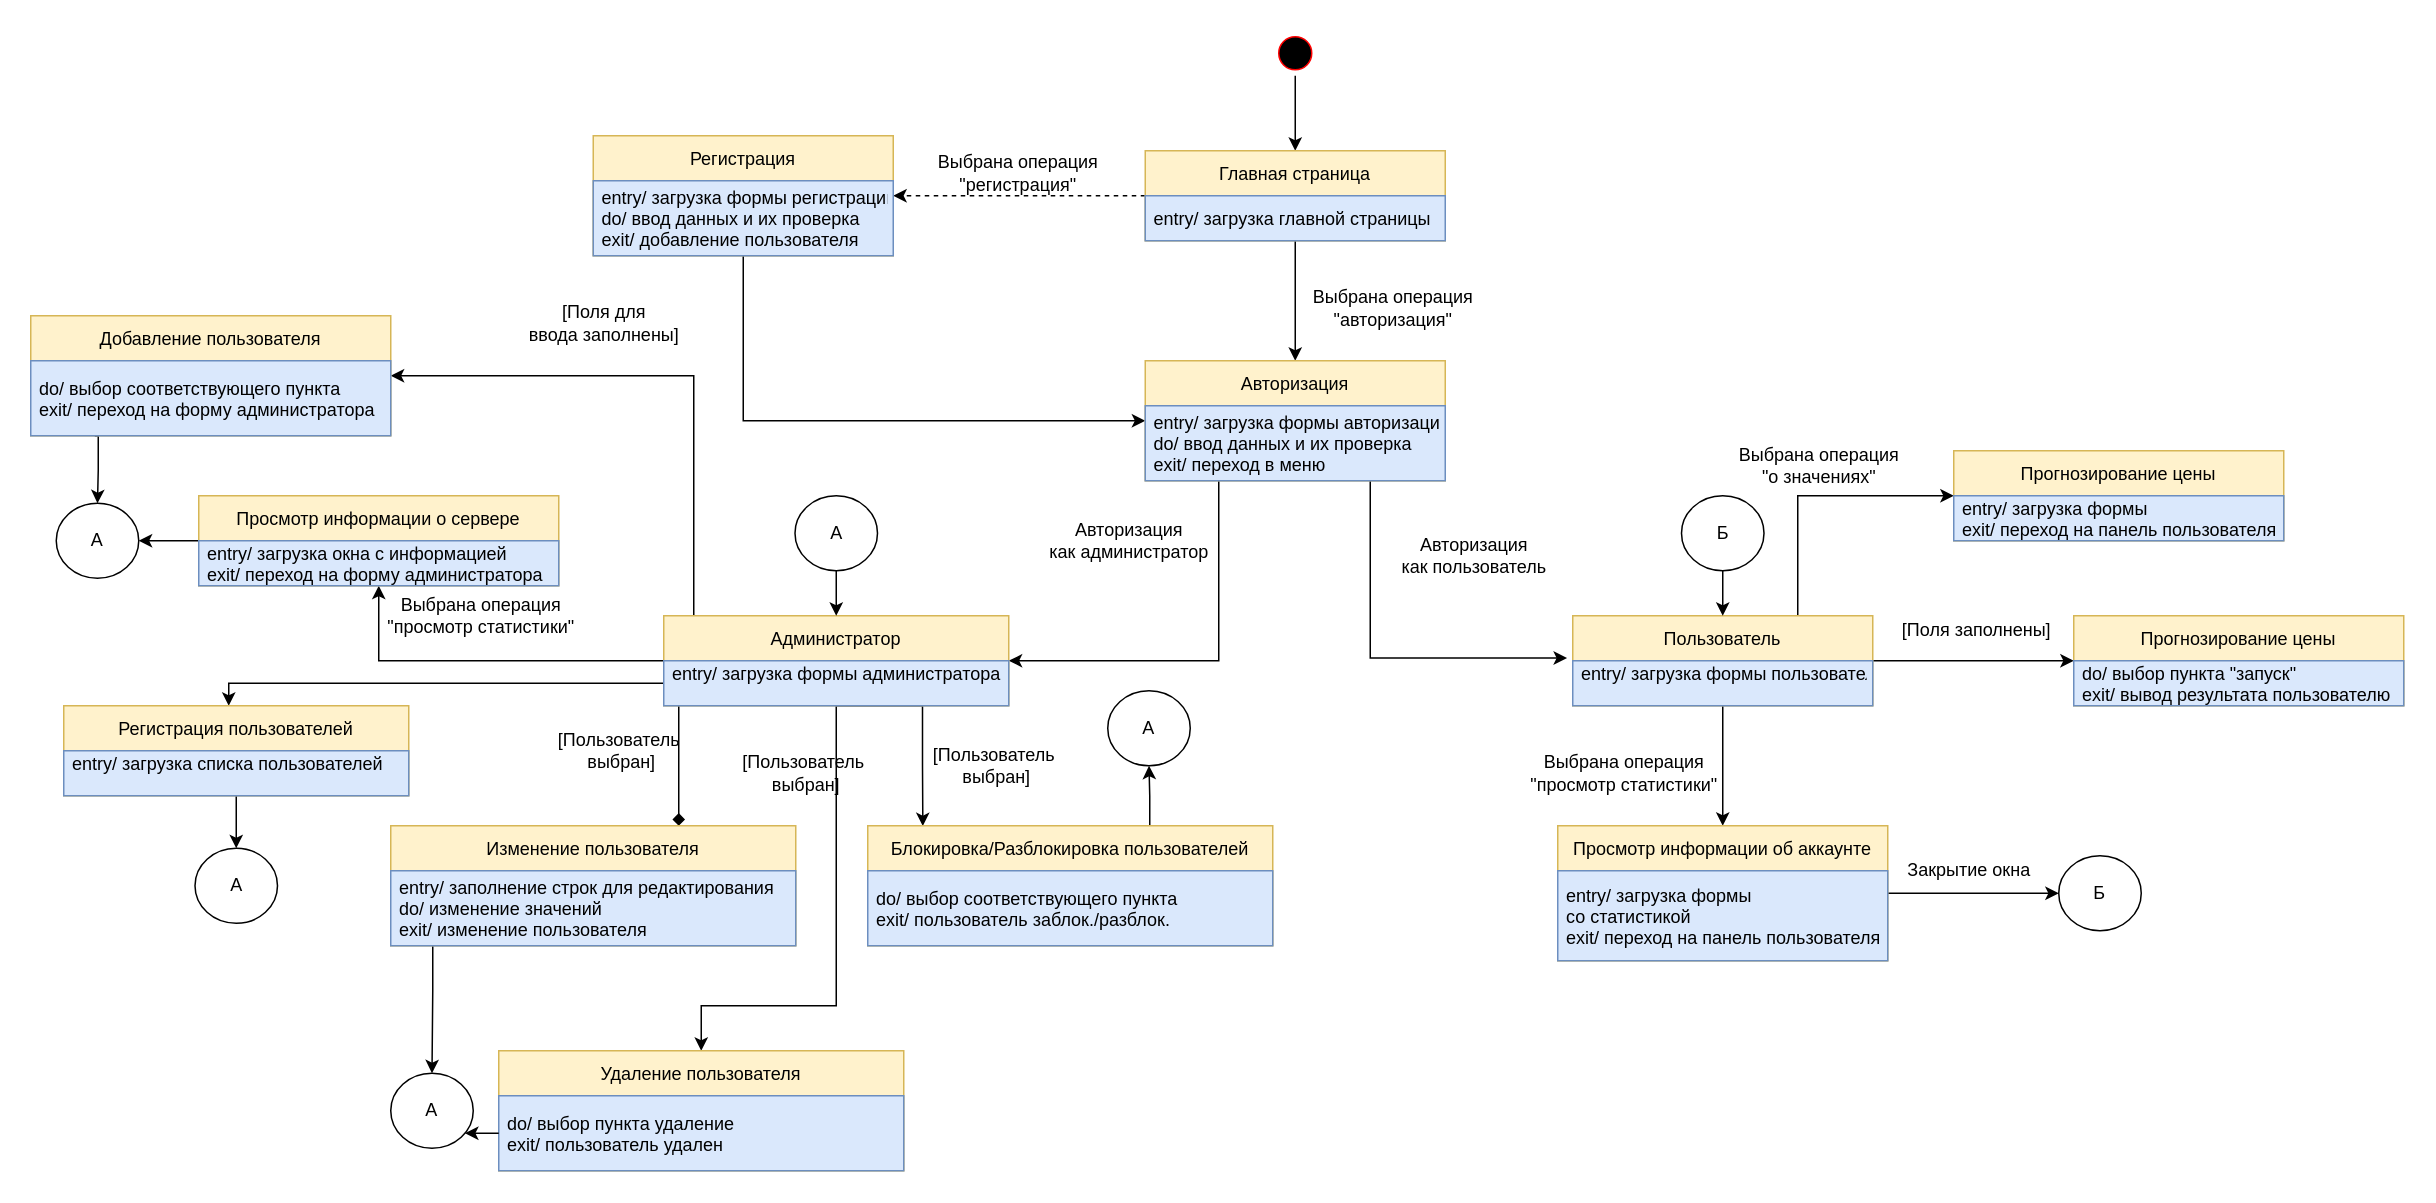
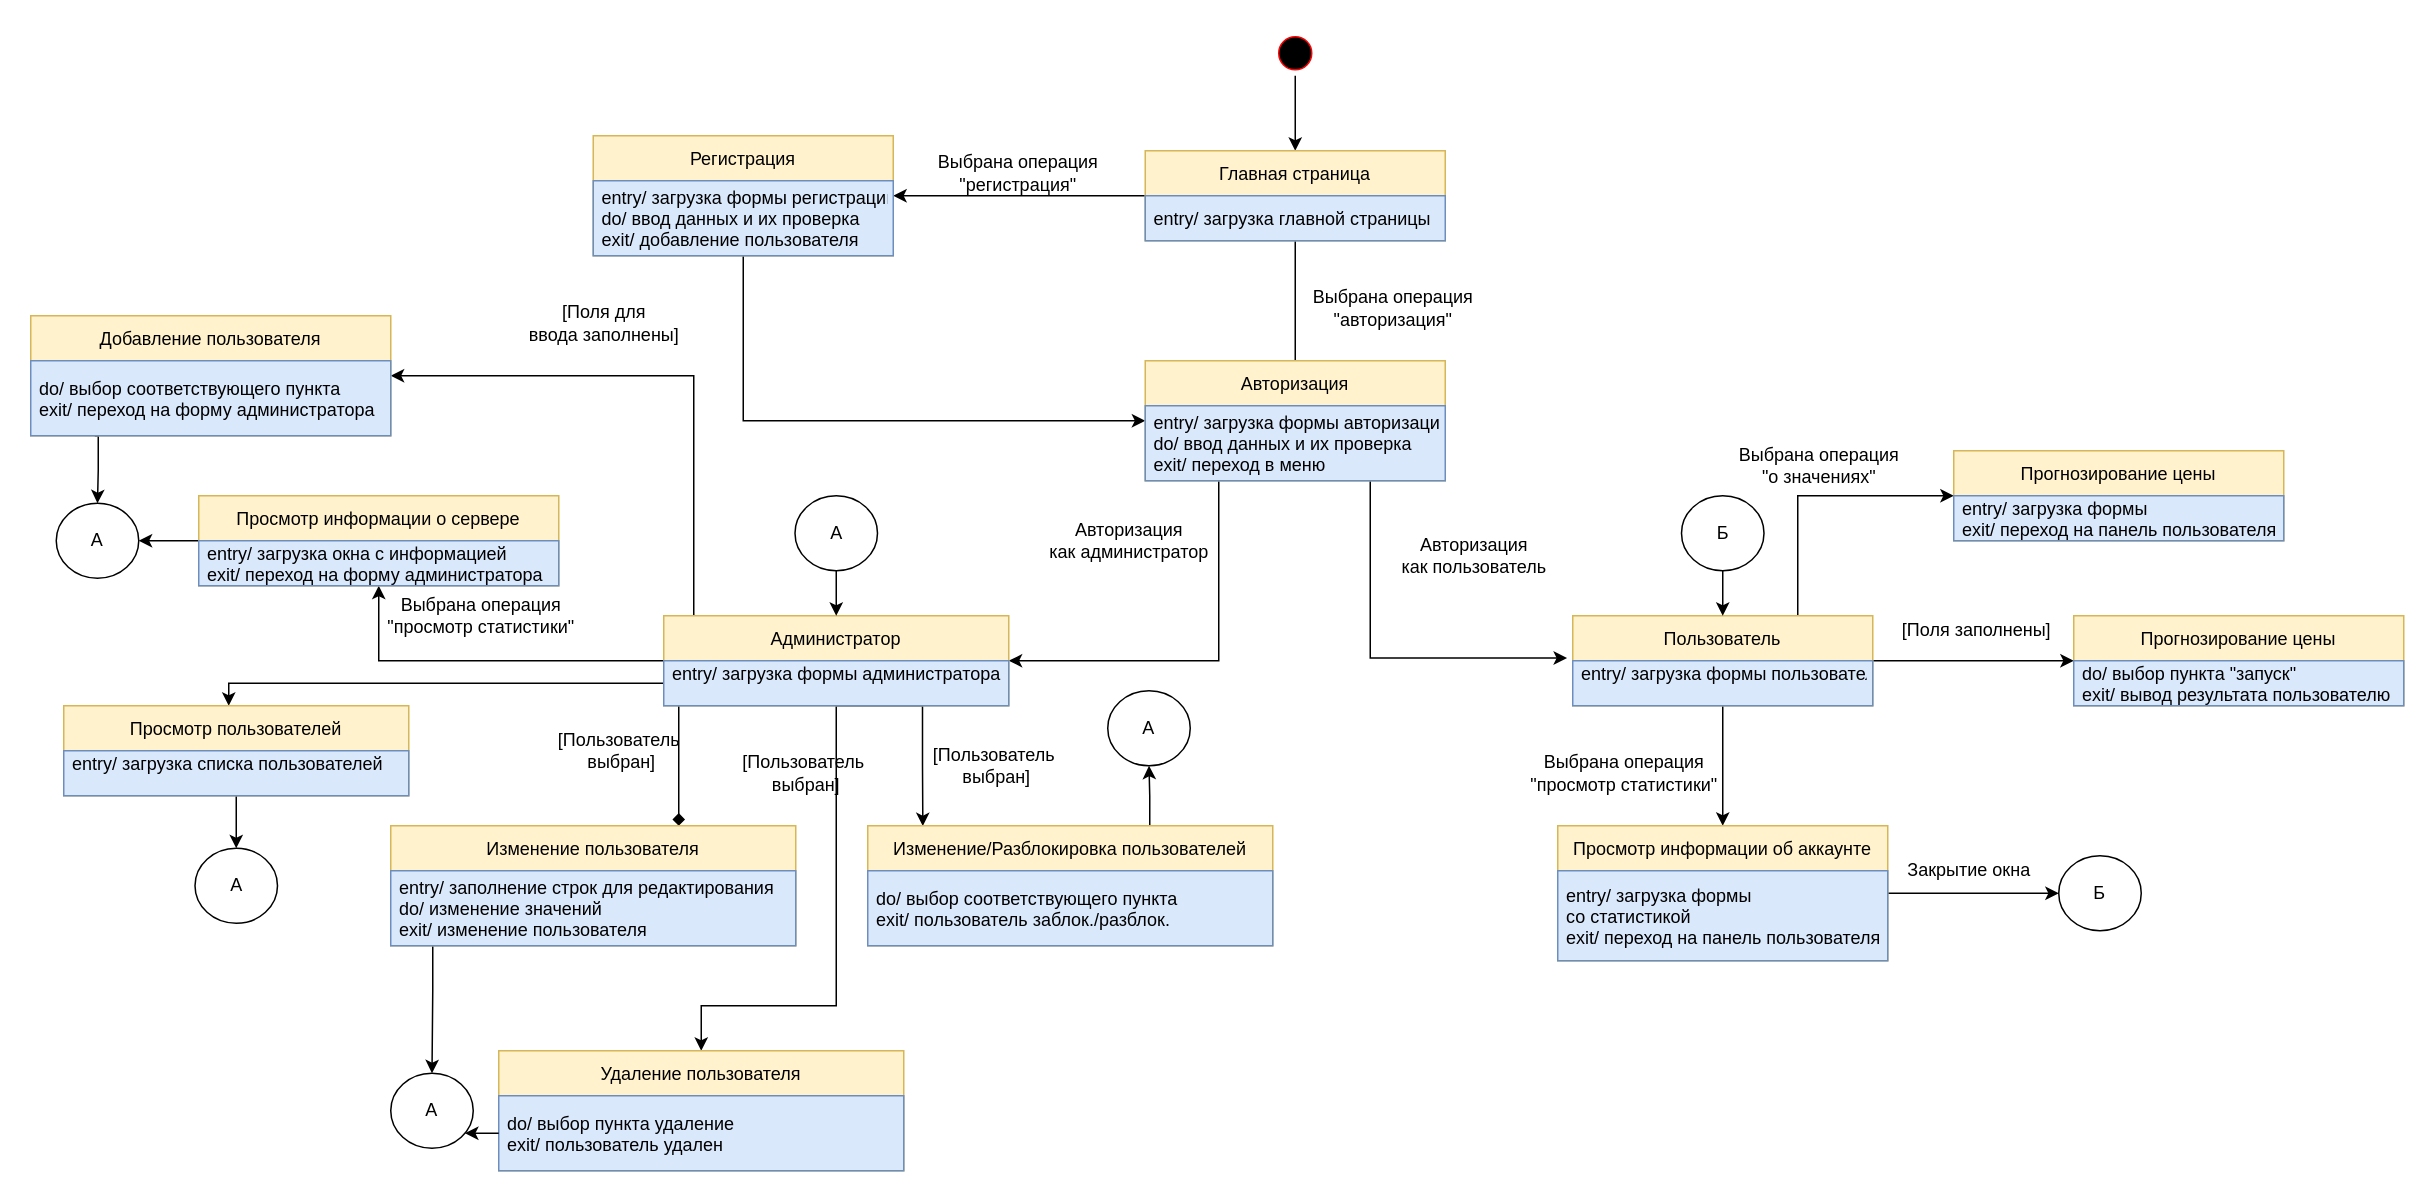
edge "Главная страница" -> "Регистрация": style dashed -> solid
edge "Главная страница" -> "Авторизация": arrowhead classic -> none
node "Регистрация пользователей": label "Регистрация пользователей" -> "Просмотр пользователей"
node "Блокировка/Разблокировка пользователей": label "Блокировка/Разблокировка пользователей" -> "Изменение/Разблокировка пользователей"
